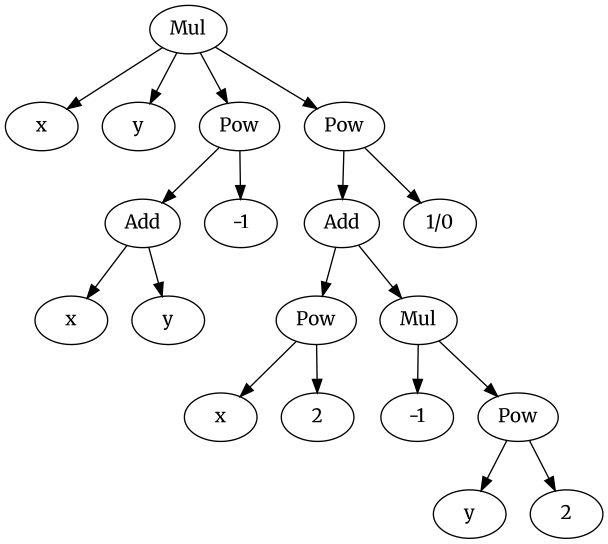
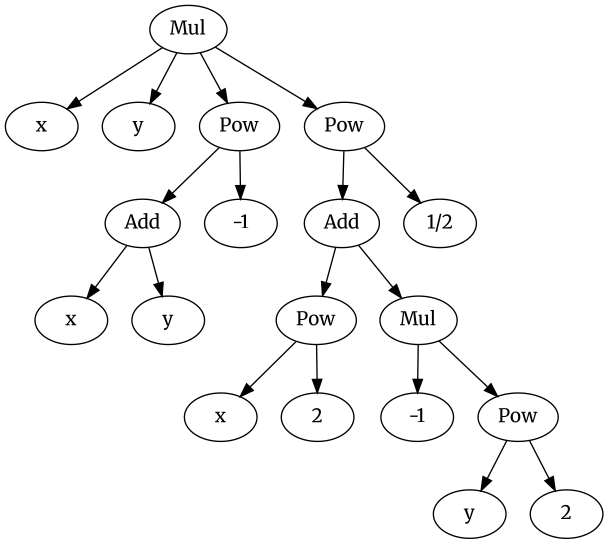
node "1/0": label "1/0" -> "1/2"
